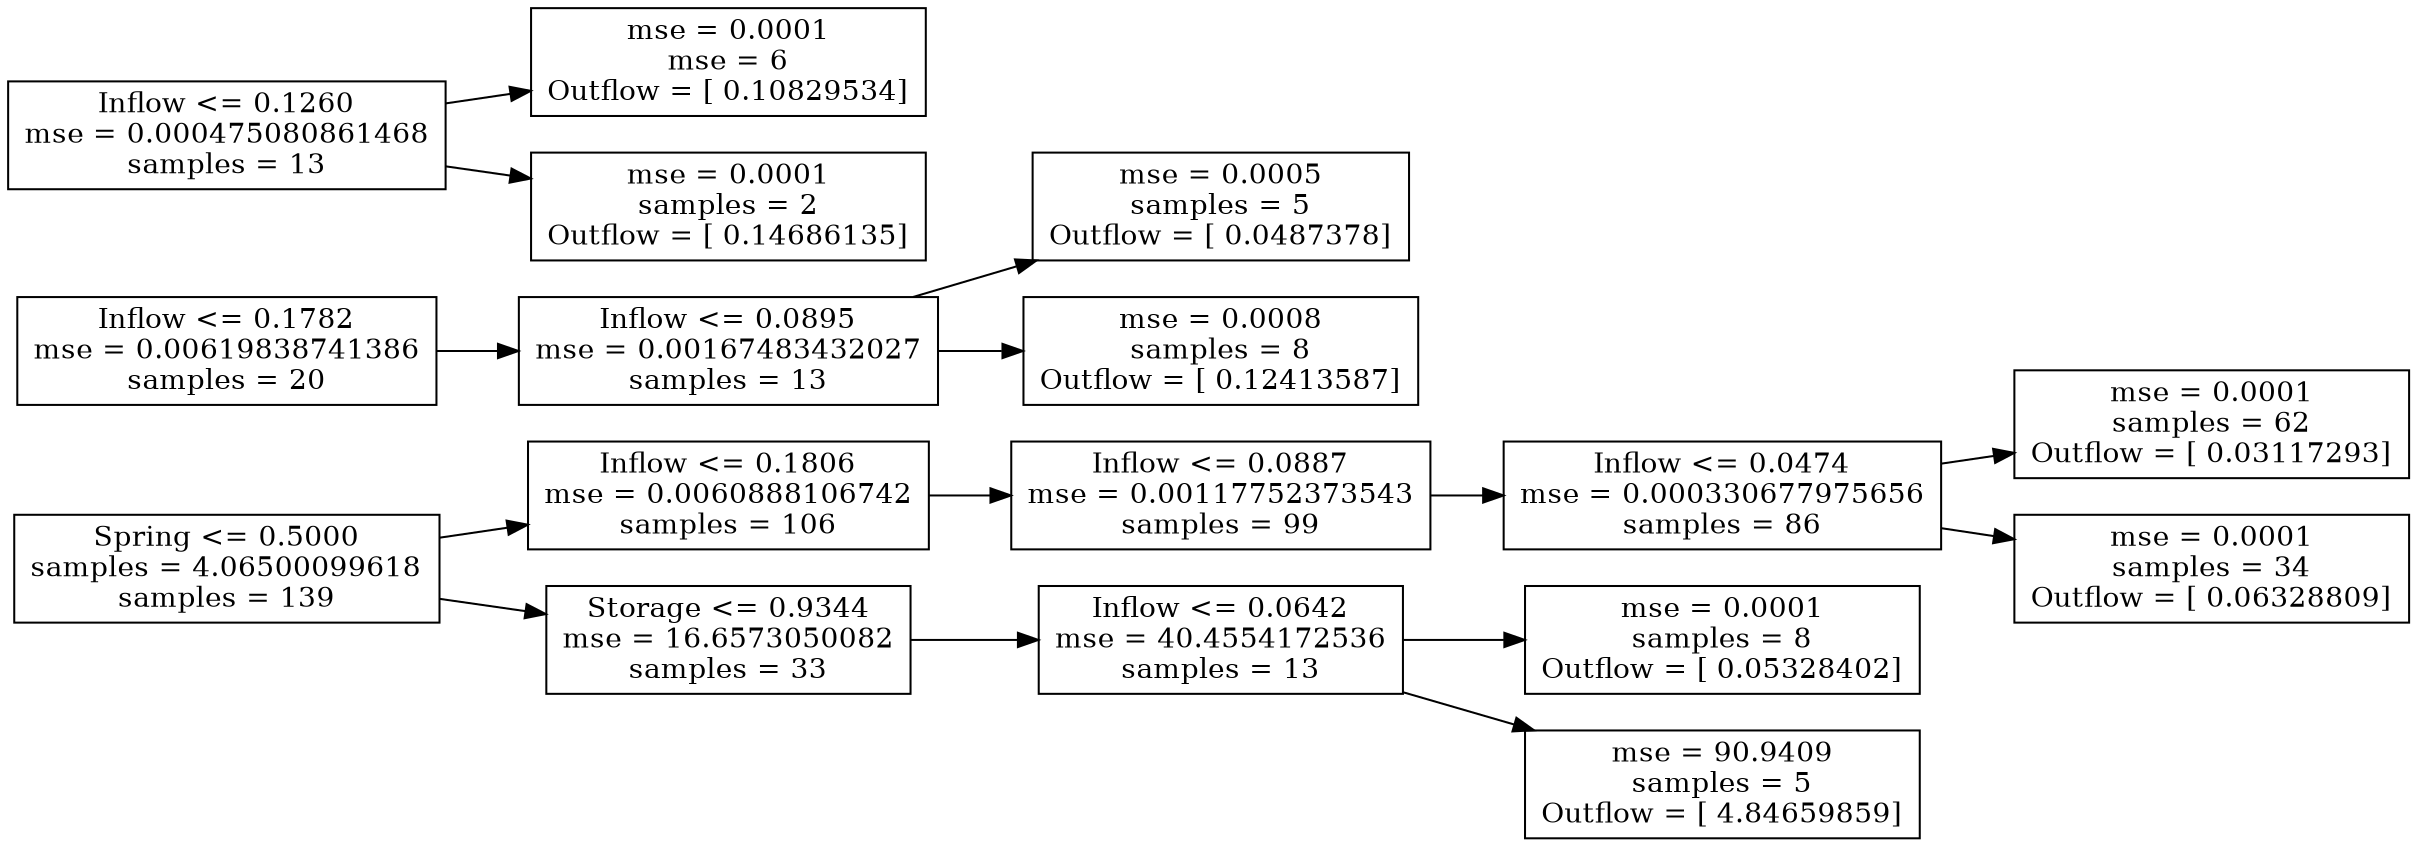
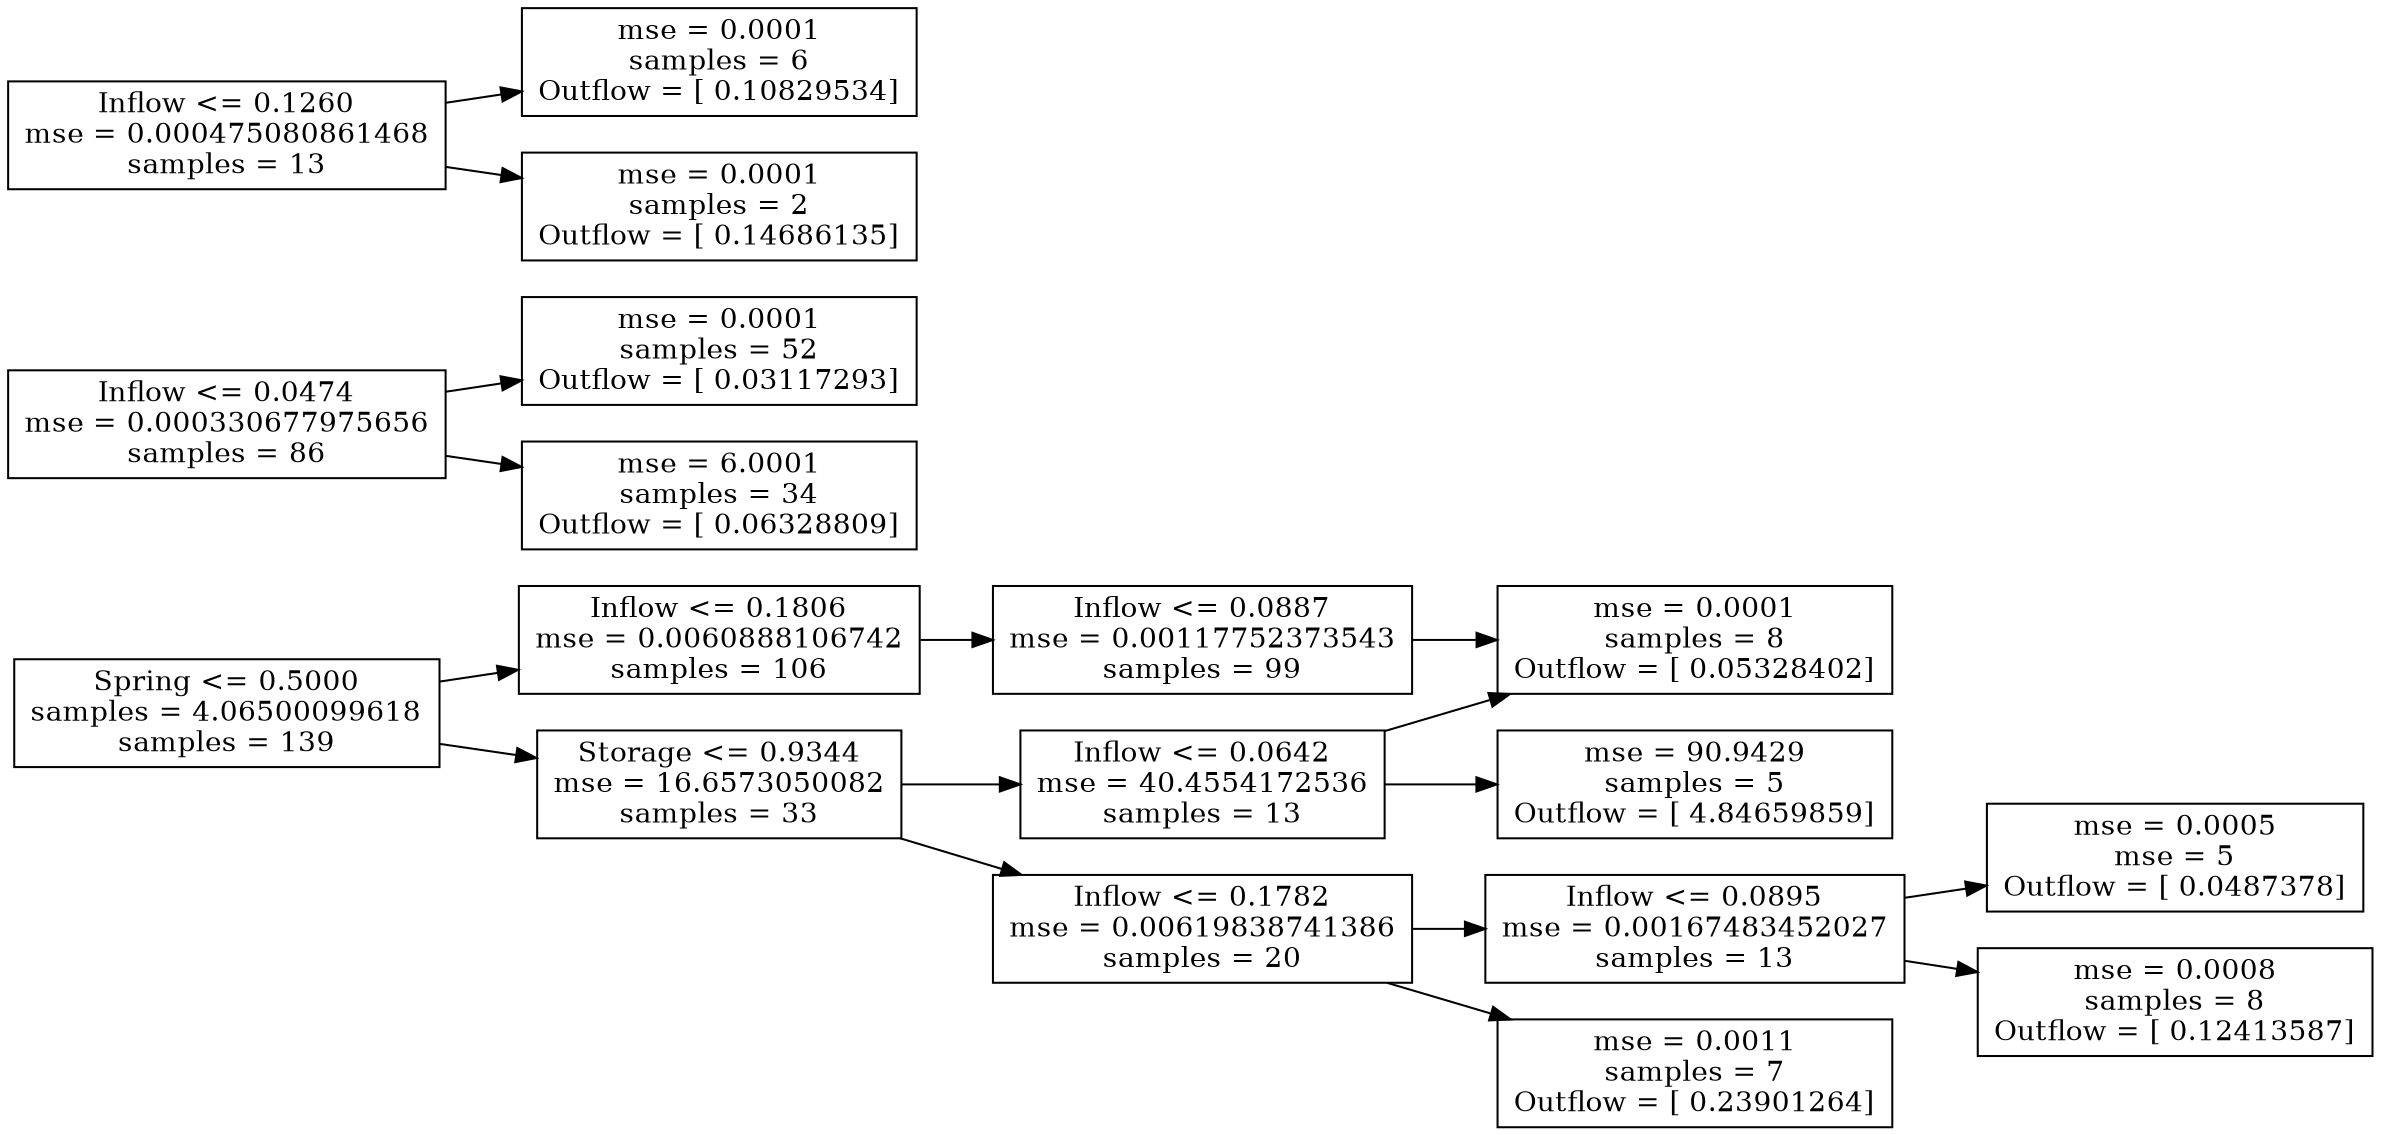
node "mse = 0.0001 mse = 6 Outflow = [ 0.10829534]": label "mse = 0.0001 mse = 6 Outflow = [ 0.10829534]" -> "mse = 0.0001 samples = 6 Outflow = [ 0.10829534]"
node "mse = 0.0005 samples = 5 Outflow = [ 0.0487378]": label "mse = 0.0005 samples = 5 Outflow = [ 0.0487378]" -> "mse = 0.0005 mse = 5 Outflow = [ 0.0487378]"
node "Inflow <= 0.0895 mse = 0.00167483432027 samples = 13": label "Inflow <= 0.0895 mse = 0.00167483432027 samples = 13" -> "Inflow <= 0.0895 mse = 0.00167483452027 samples = 13"
node "mse = 0.0001 samples = 62 Outflow = [ 0.03117293]": label "mse = 0.0001 samples = 62 Outflow = [ 0.03117293]" -> "mse = 0.0001 samples = 52 Outflow = [ 0.03117293]"
edge "Inflow <= 0.0887 mse = 0.00117752373543 samples = 99" -> "Inflow <= 0.0474 mse = 0.000330677975656 samples = 86": now "Inflow <= 0.0887 mse = 0.00117752373543 samples = 99" -> "mse = 0.0001 samples = 8 Outflow = [ 0.05328402]"
node "mse = 0.0001 samples = 34 Outflow = [ 0.06328809]": label "mse = 0.0001 samples = 34 Outflow = [ 0.06328809]" -> "mse = 6.0001 samples = 34 Outflow = [ 0.06328809]"
node "mse = 90.9409 samples = 5 Outflow = [ 4.84659859]": label "mse = 90.9409 samples = 5 Outflow = [ 4.84659859]" -> "mse = 90.9429 samples = 5 Outflow = [ 4.84659859]"
edge "Storage <= 0.9344 mse = 16.6573050082 samples = 33" -> "Inflow <= 0.1782 mse = 0.00619838741386 samples = 20": added
node "mse = 0.0011 samples = 7 Outflow = [ 0.23901264]": added
